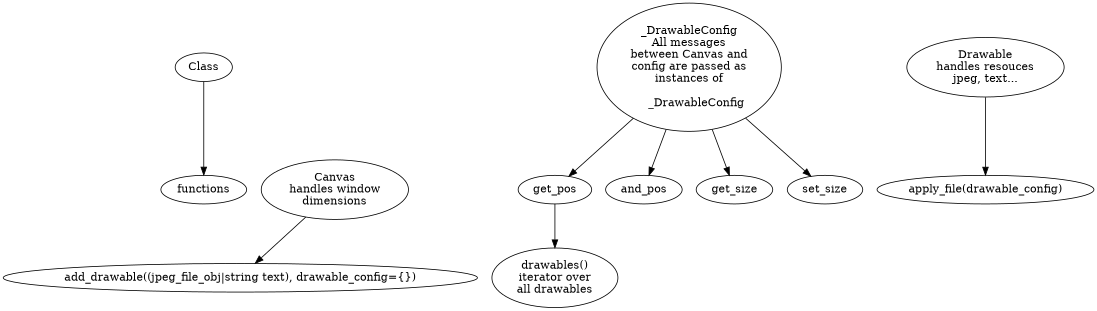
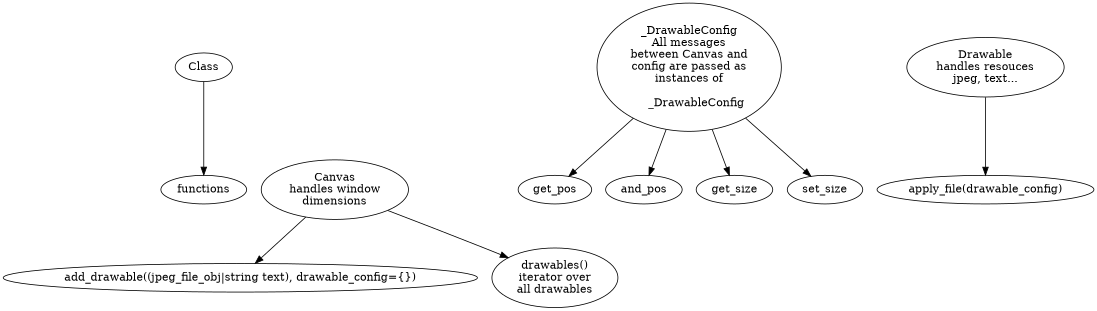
edge "get_pos" -> "drawables() iterator over all drawables": now "Canvas handles window dimensions" -> "drawables() iterator over all drawables"
